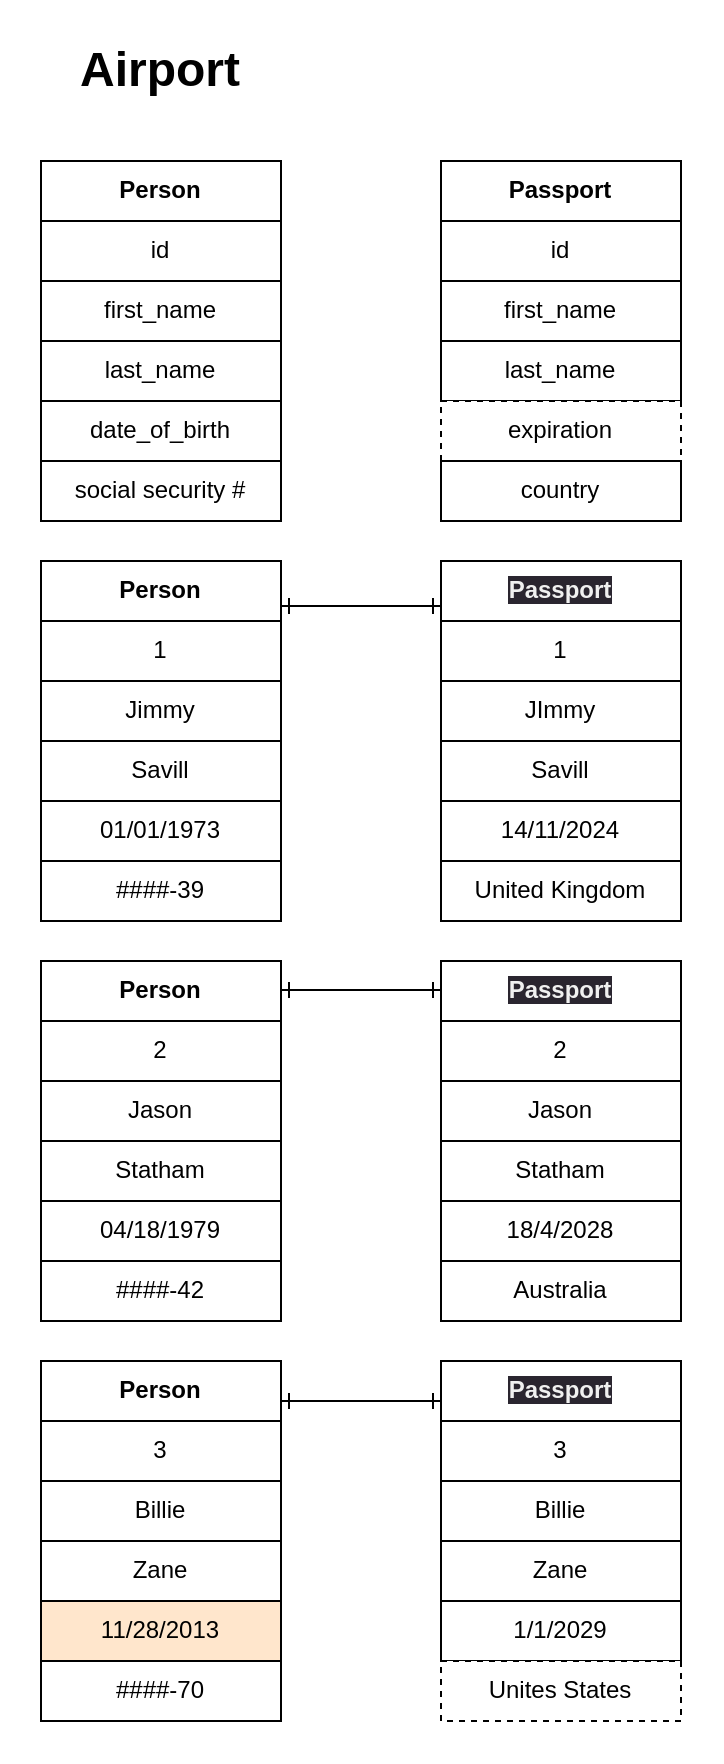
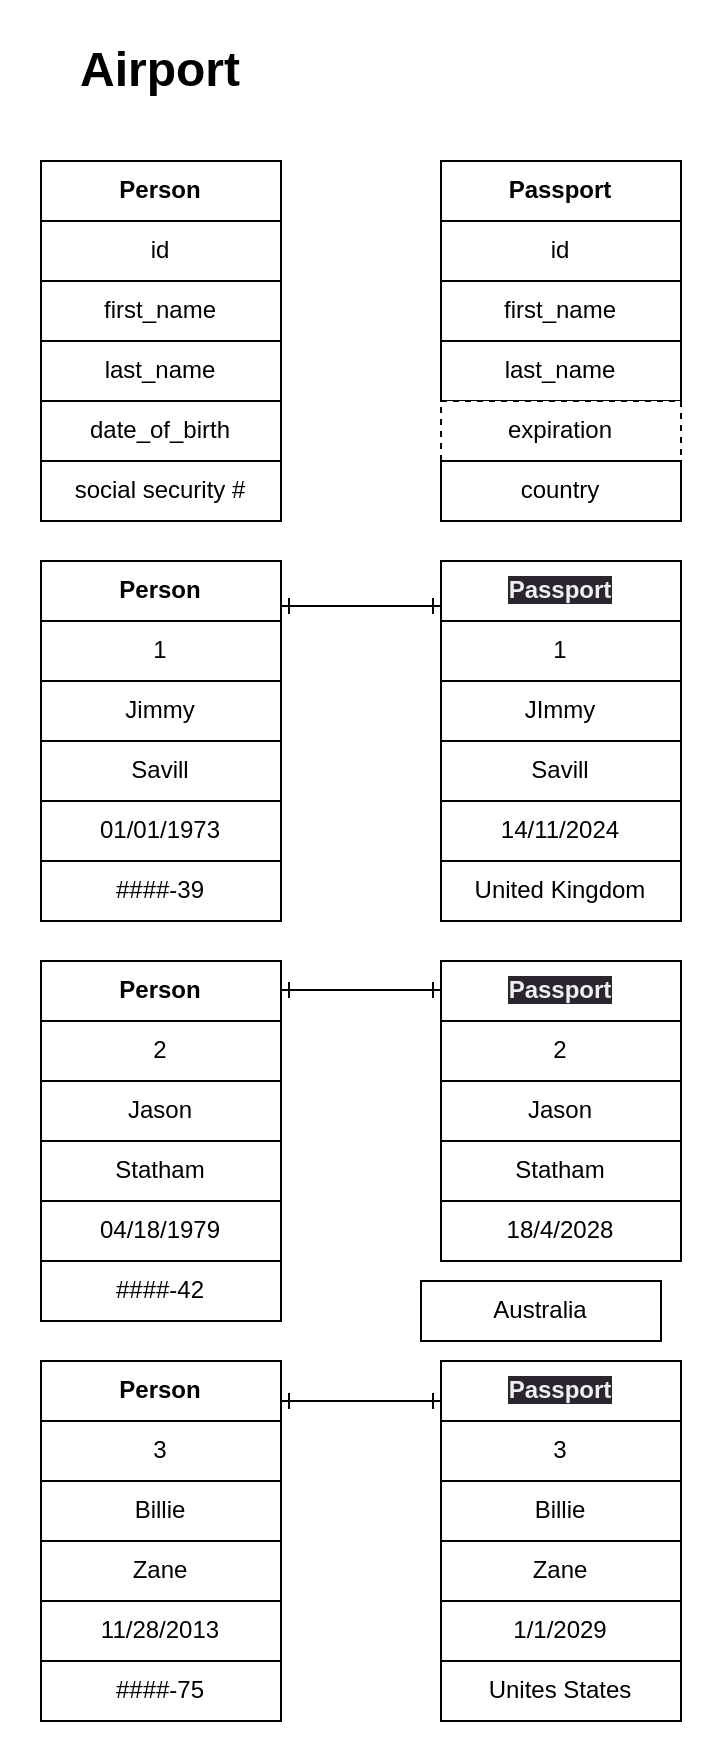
node "Australia": moved (561, 1291) -> (541, 1311)
node "11/28/2013": fillcolor #ffe6cc -> #ffffff
node "####-70": label "####-70" -> "####-75"
node "Unites States": style dashed -> solid
